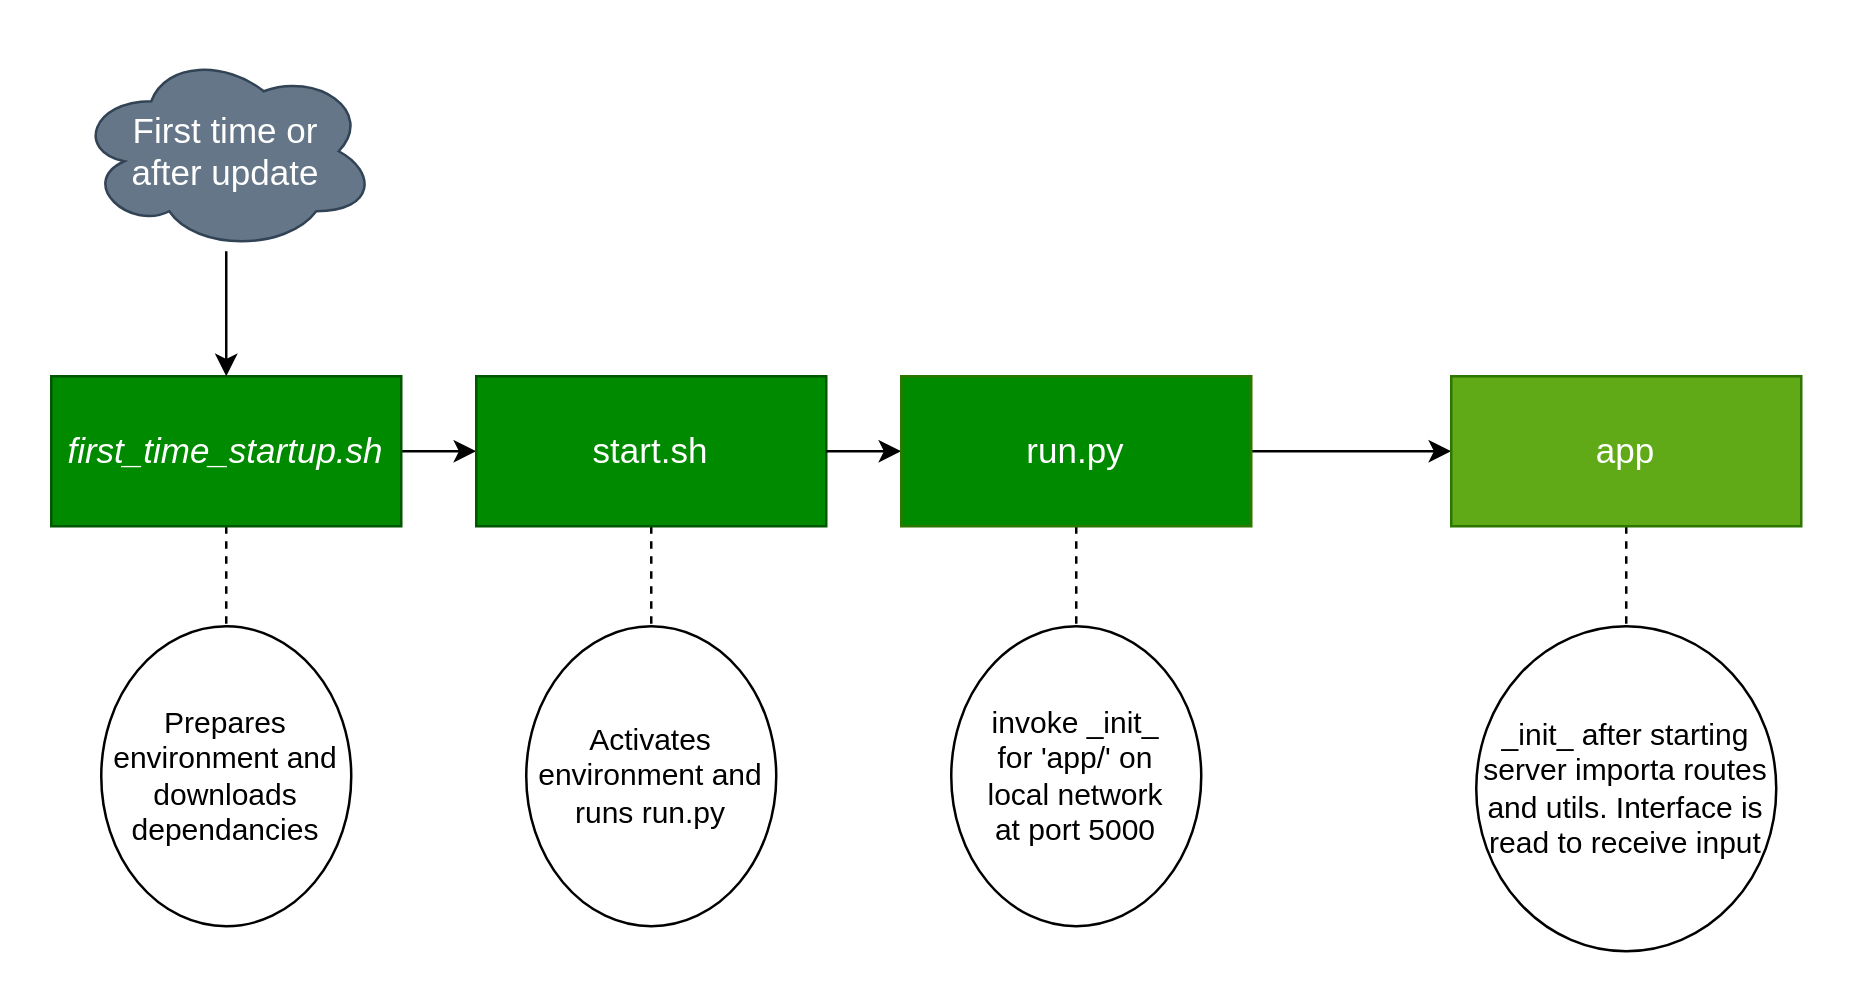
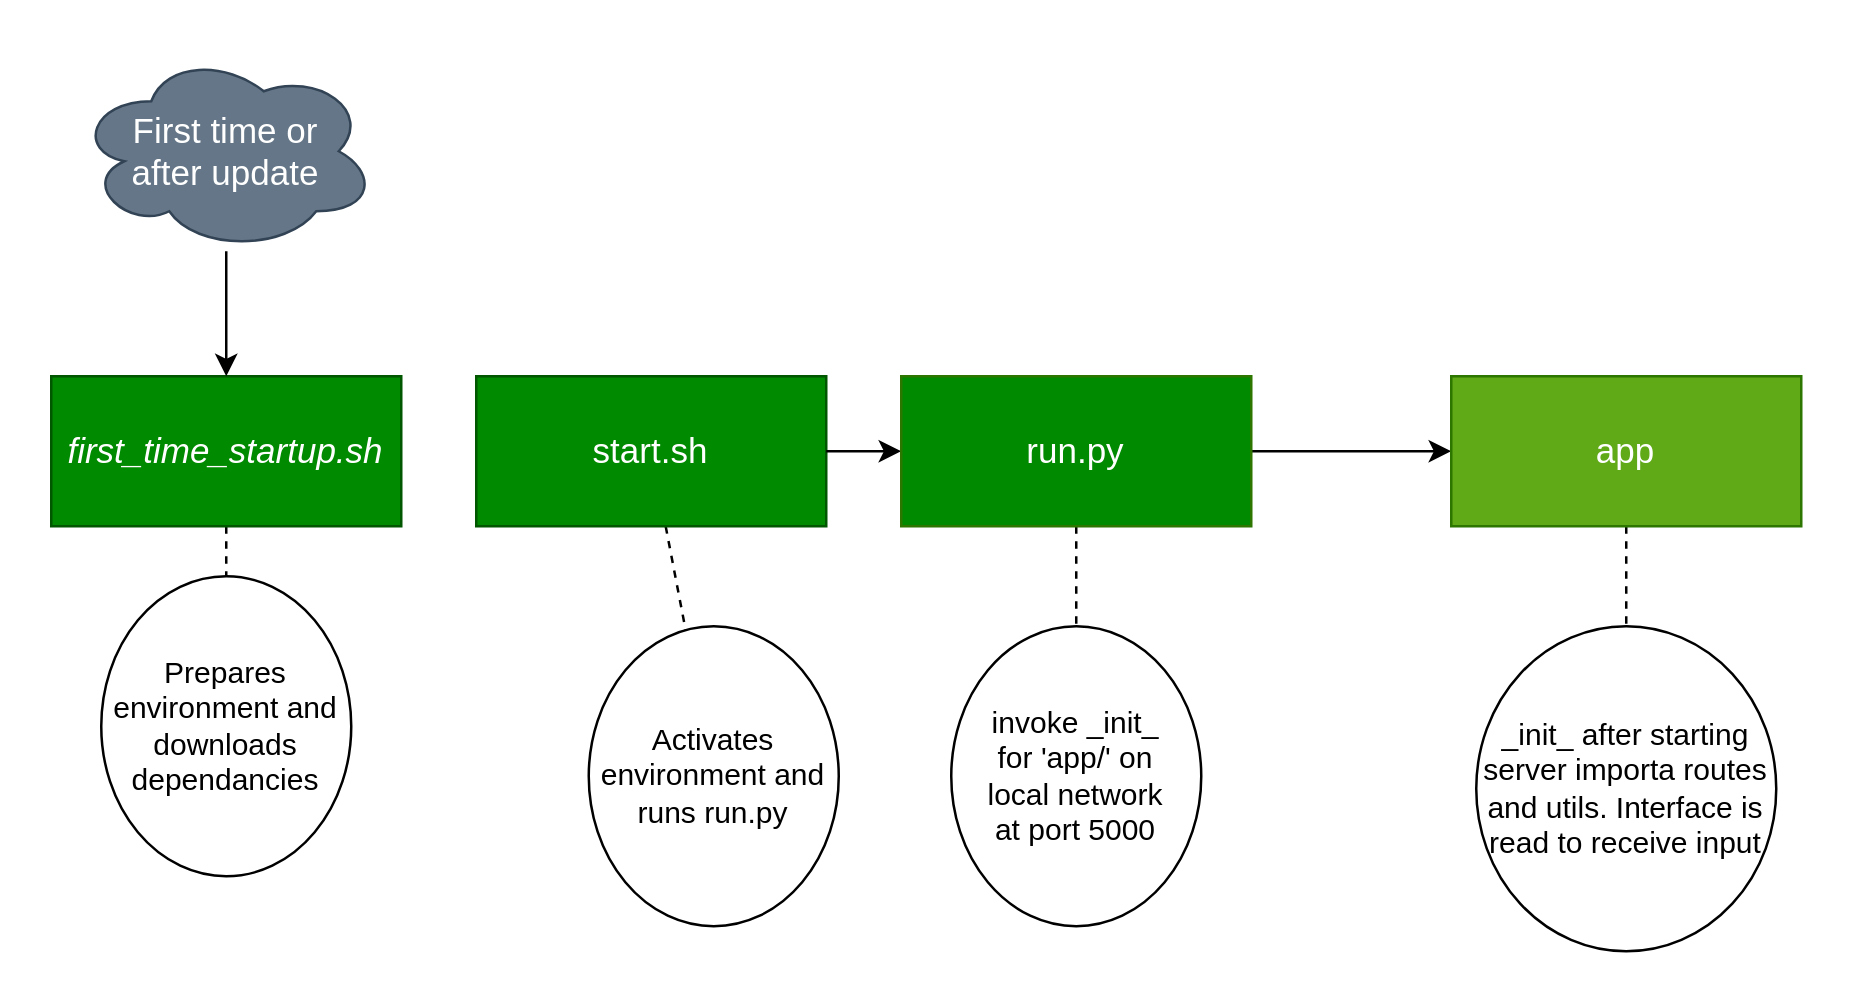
edge "first_time_startup.sh" -> "start.sh": removed
node "Prepares environment and downloads dependancies": moved (226, 776) -> (226, 726)
node "Activates environment and runs run.py": moved (651, 776) -> (714, 776)
